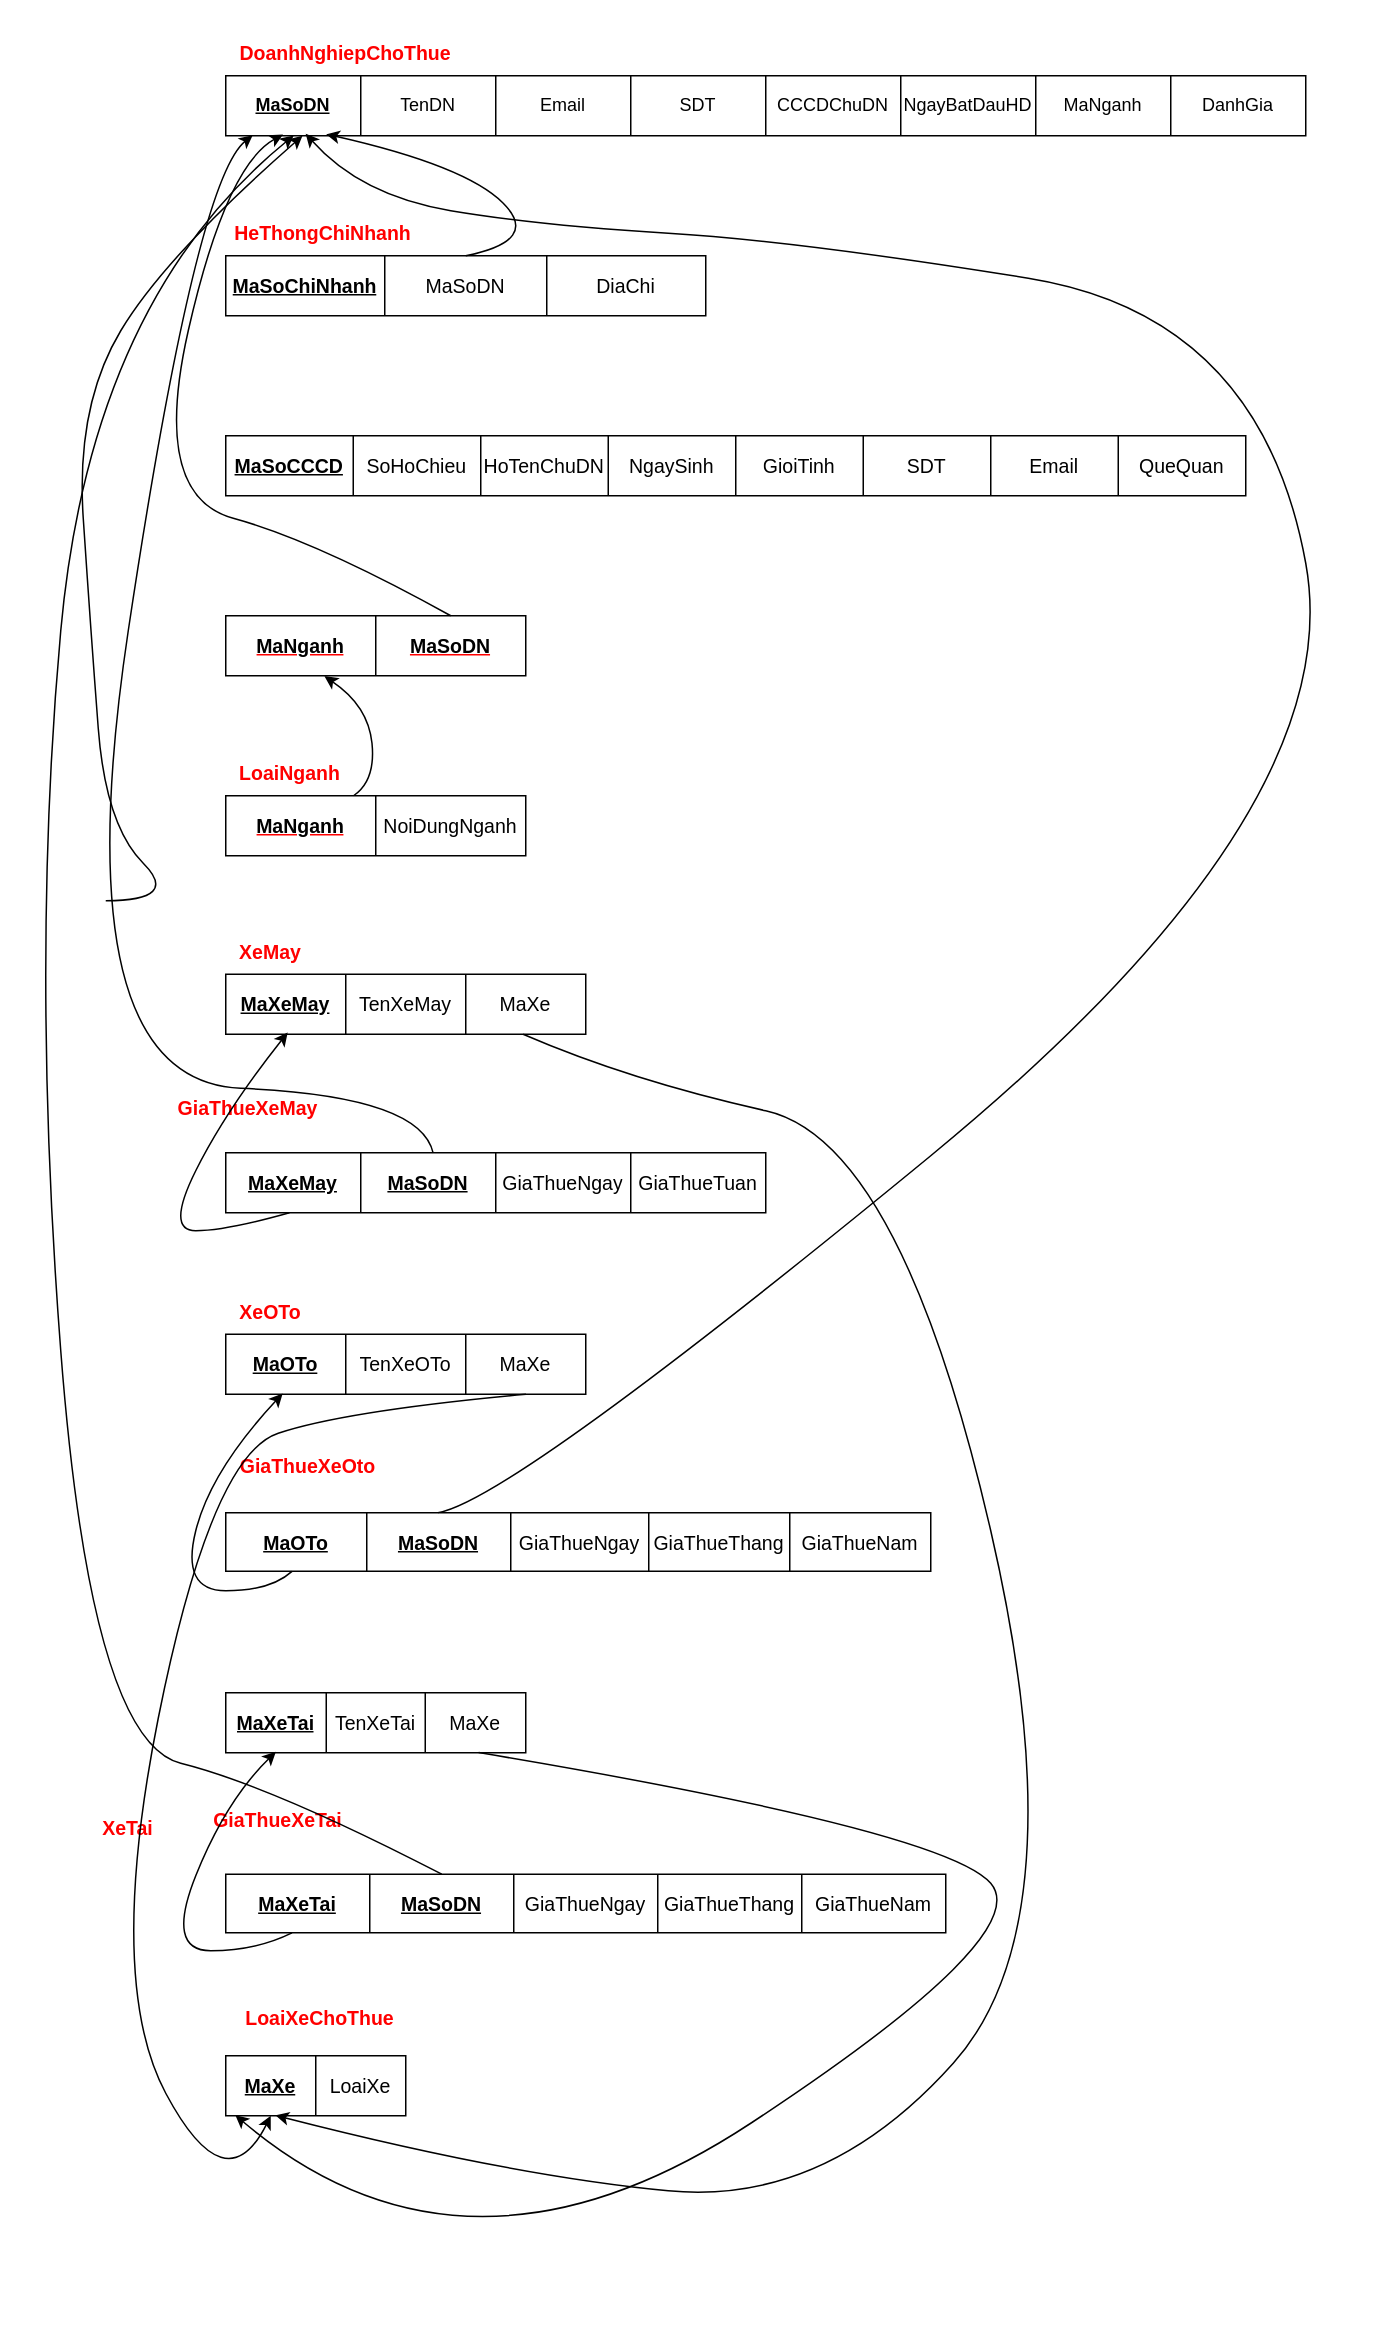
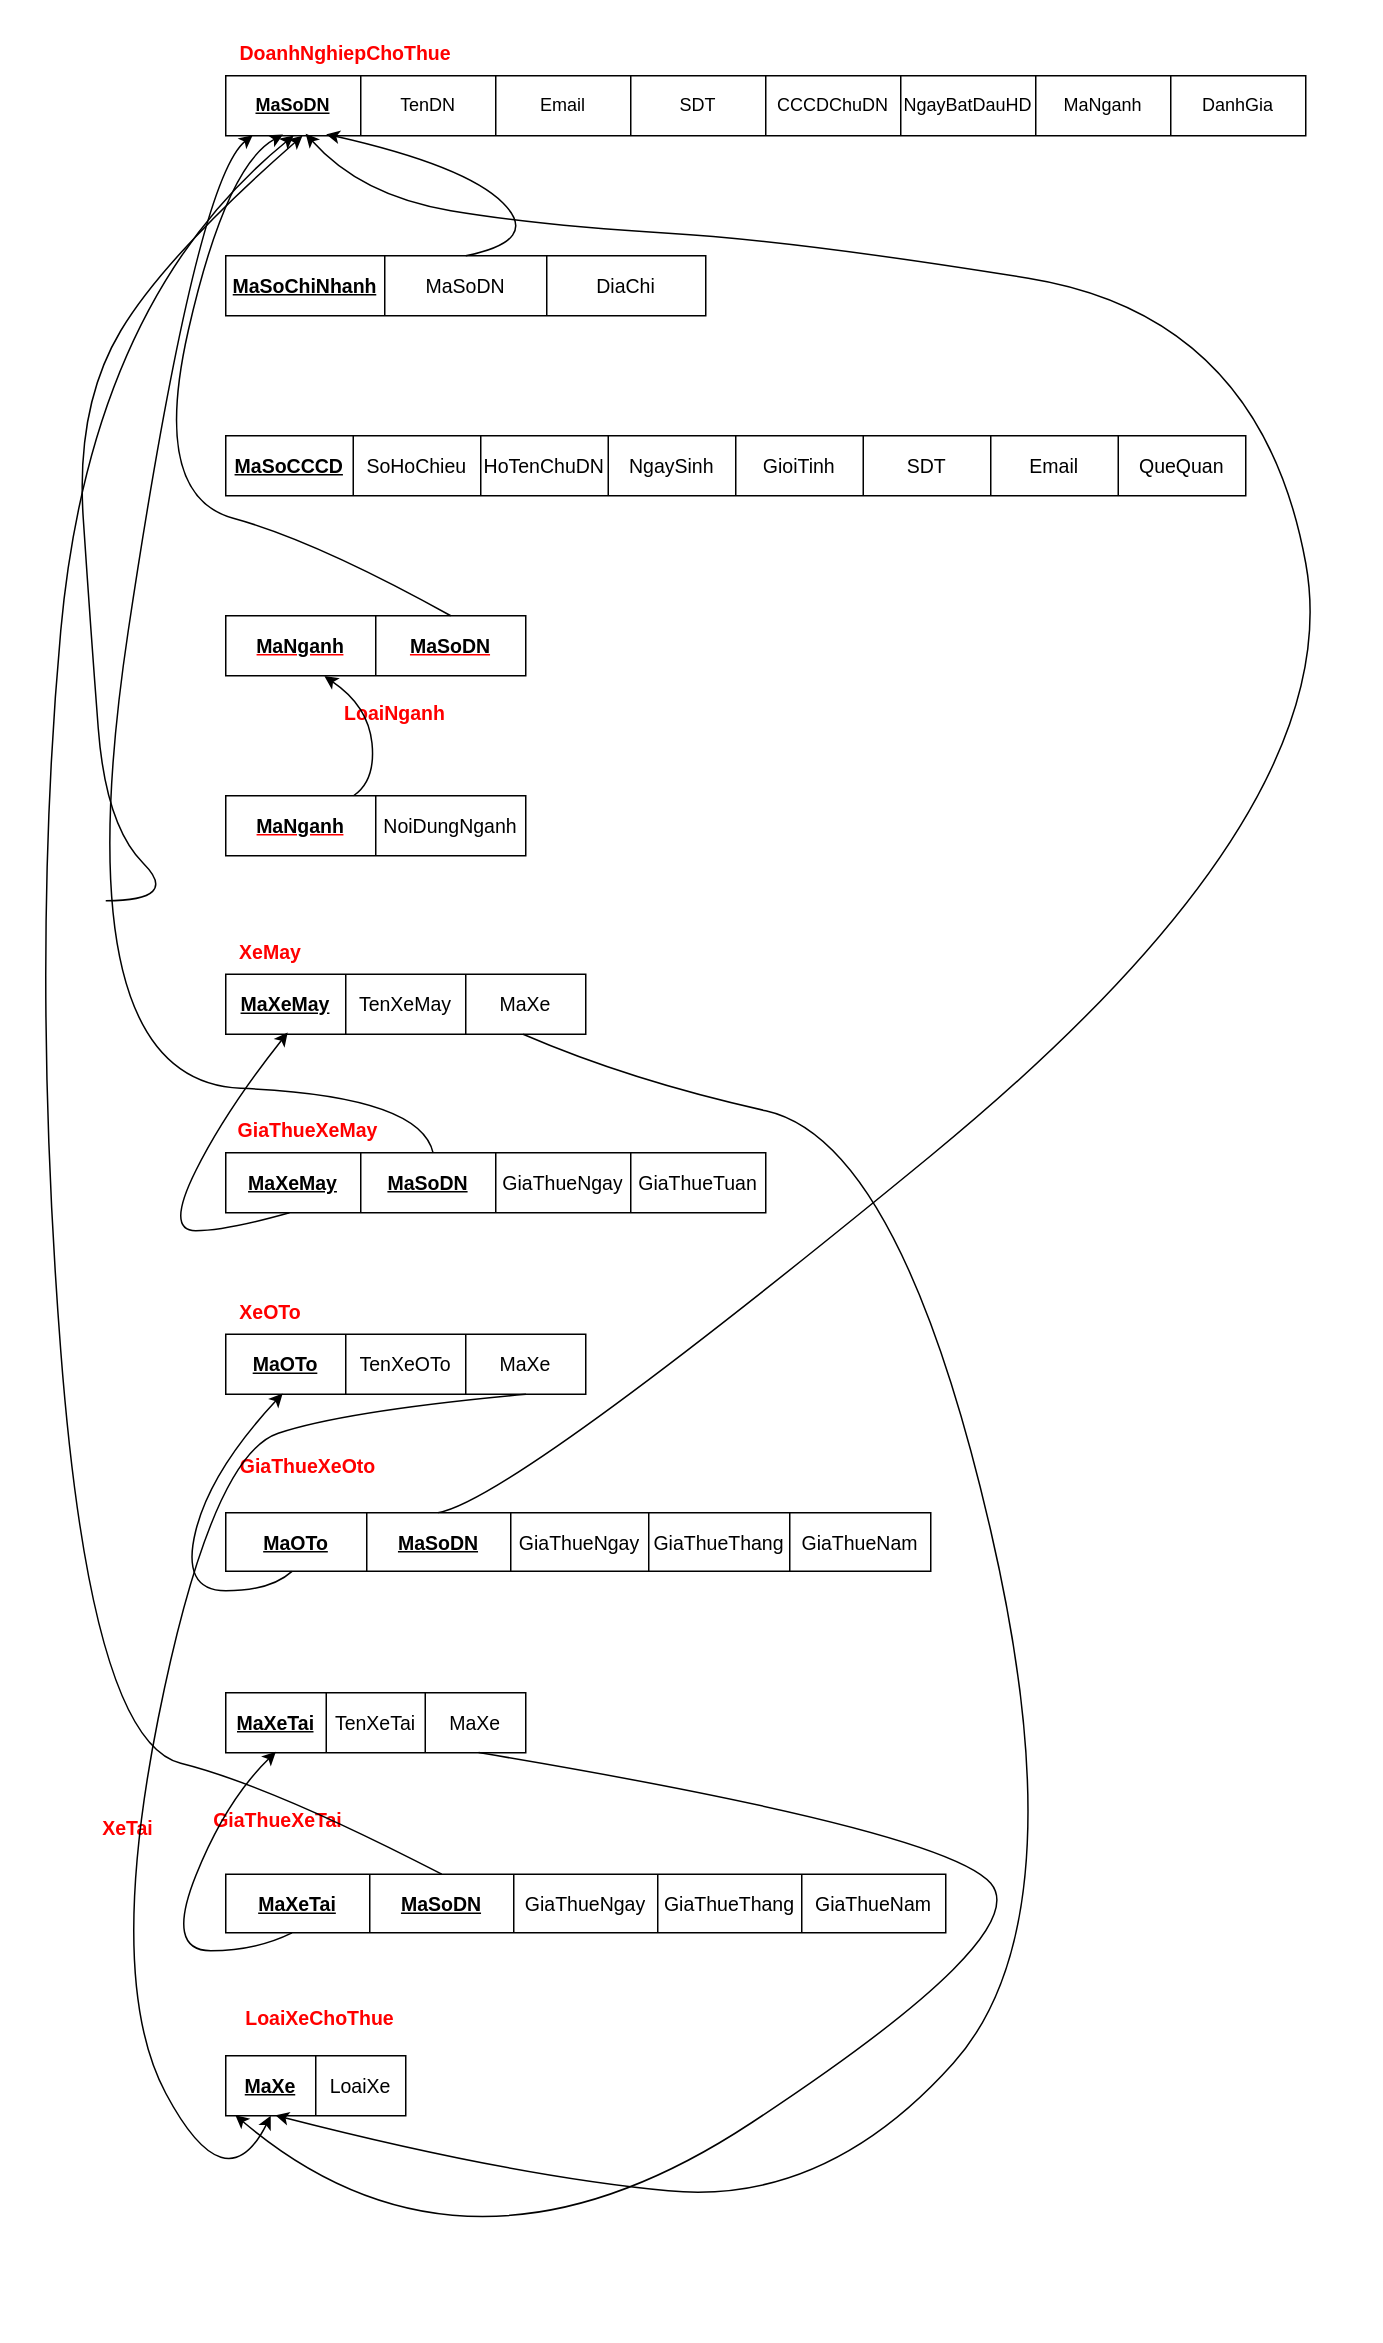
node "HeThongChiNhanh": removed
node "LoaiNganh": moved (290, 773) -> (395, 713)
node "GiaThueXeMay": moved (248, 1108) -> (308, 1130)
